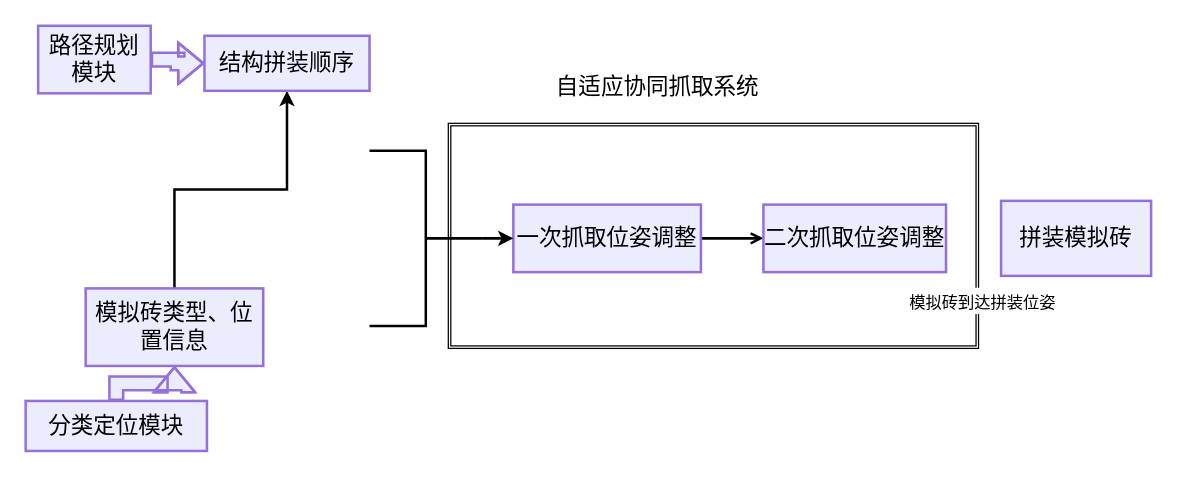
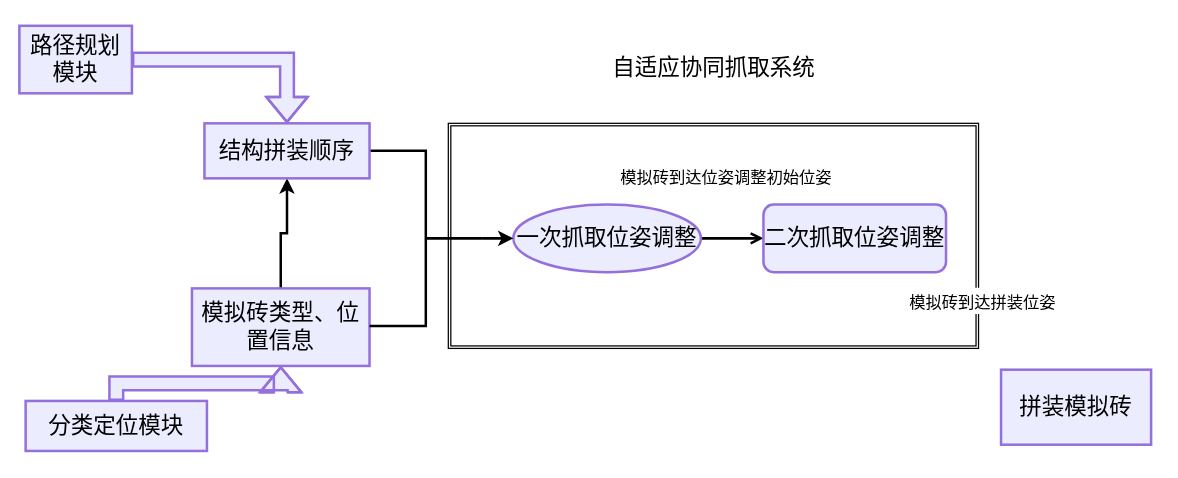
node "路径规划模块": moved (94, 59) -> (76, 59)
node "结构拼装顺序": moved (287, 63) -> (287, 151)
node "自适应协同抓取系统": moved (657, 87) -> (713, 68)
node "模拟砖到达位姿调整初始位姿": added
node "一次抓取位姿调整": shape rectangle -> ellipse
node "二次抓取位姿调整": shape rectangle -> rounded rectangle
node "拼装模拟砖": moved (1076, 238) -> (1076, 407)
node "模拟砖类型、位置信息": moved (174, 327) -> (281, 327)
